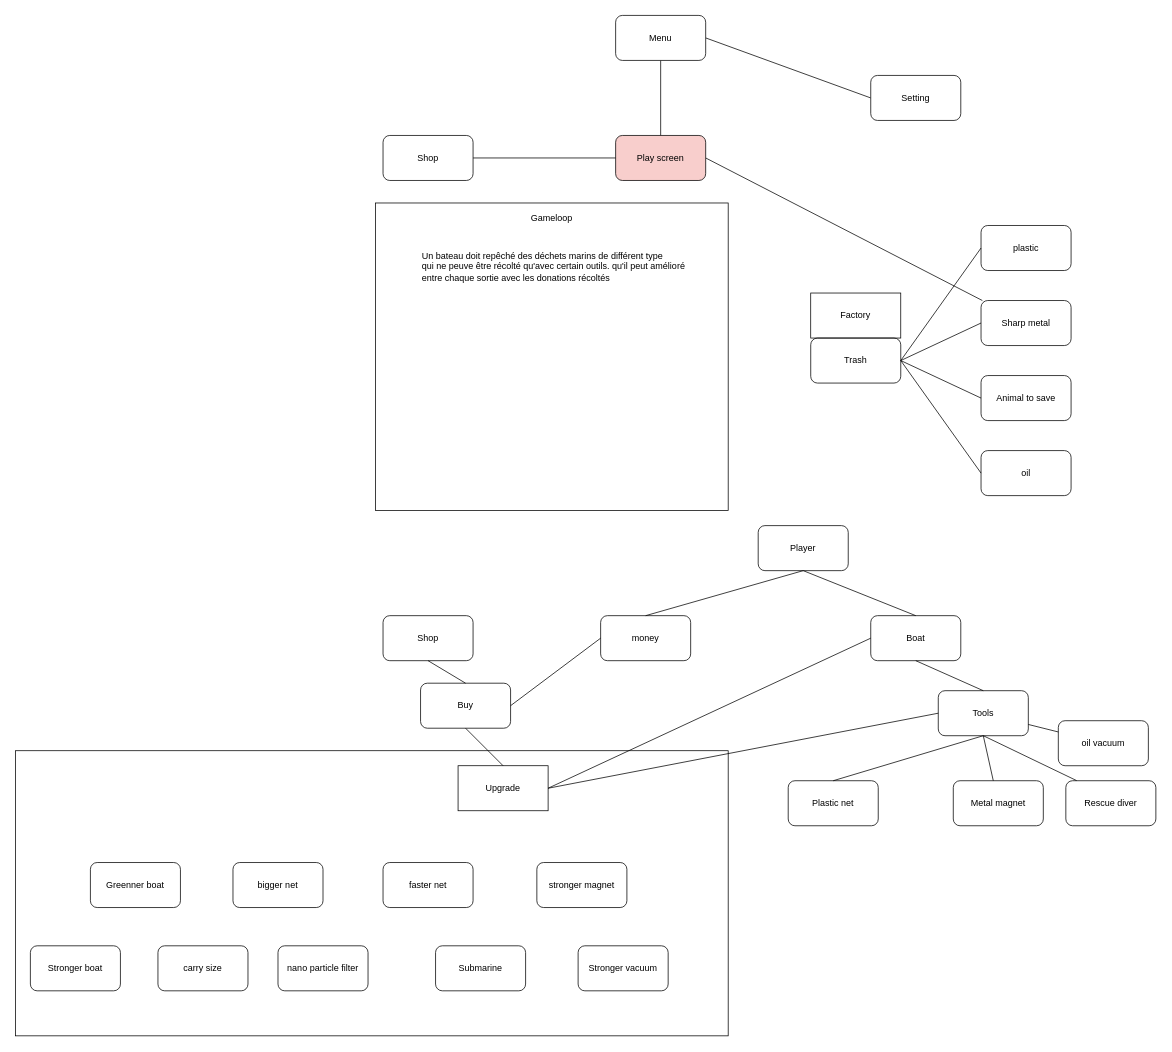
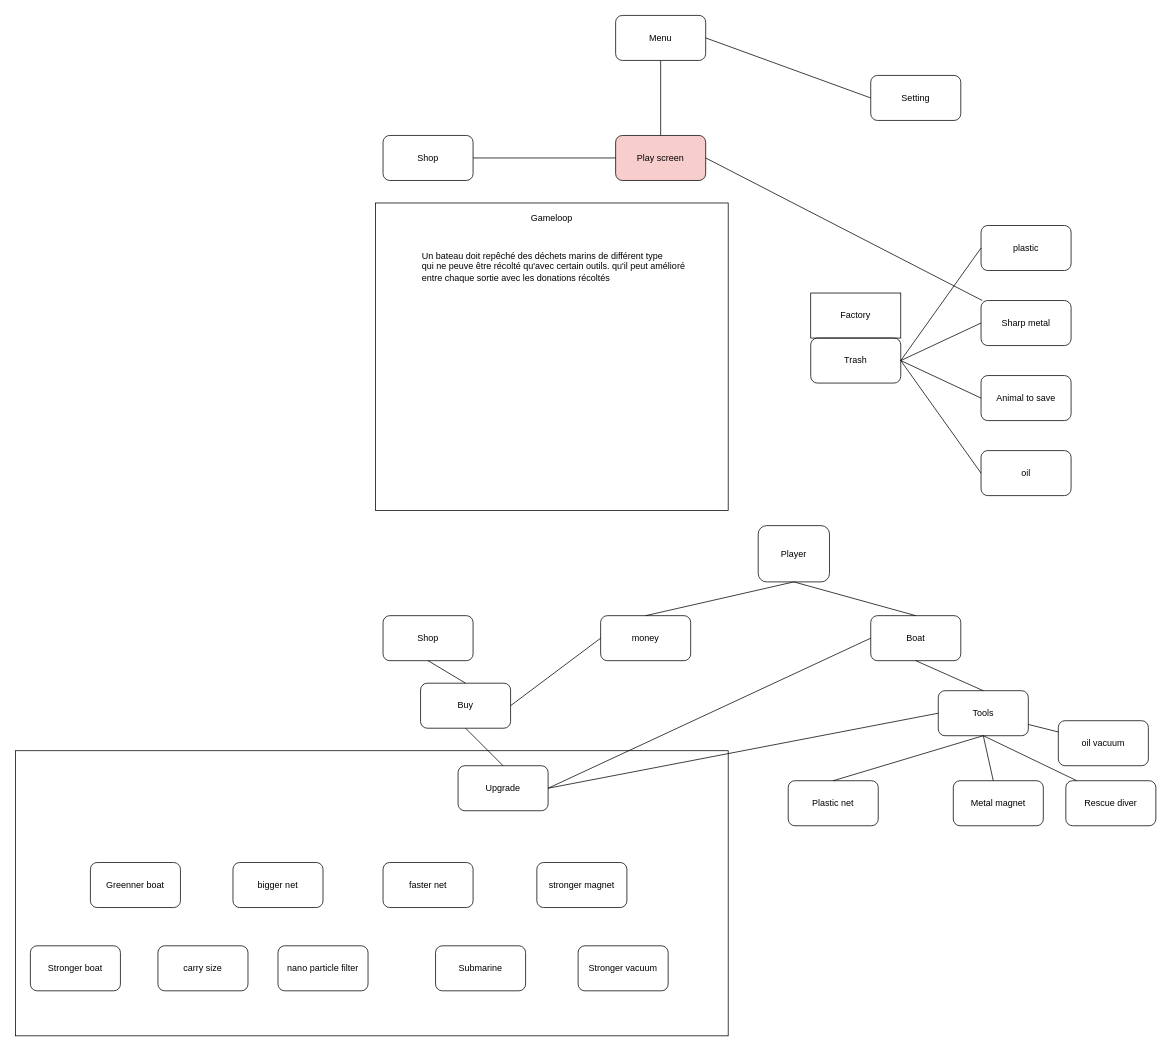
node "Player": size 90x45 -> 71x56
node "Upgrade": shape rectangle -> rounded rectangle
